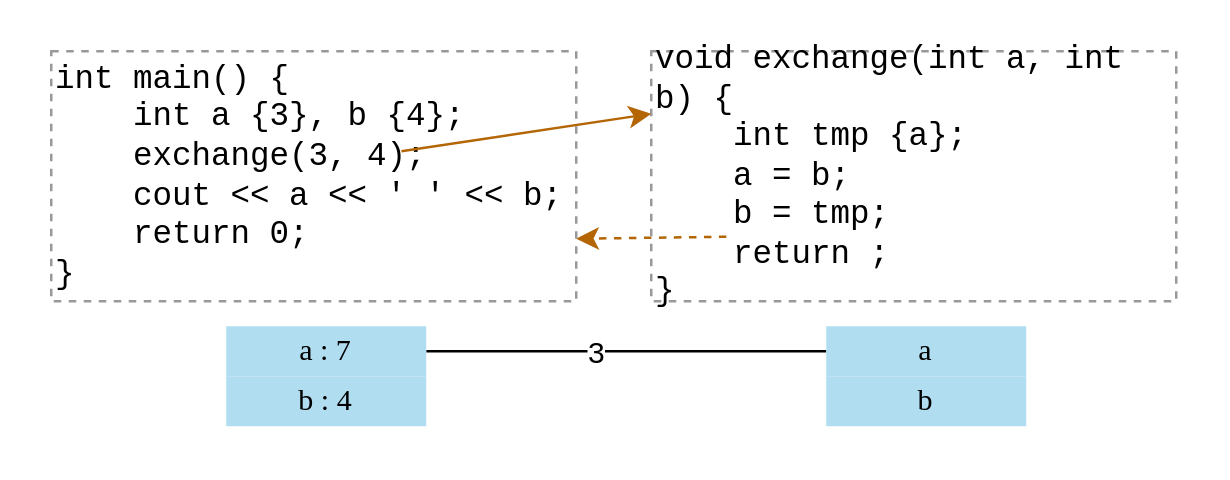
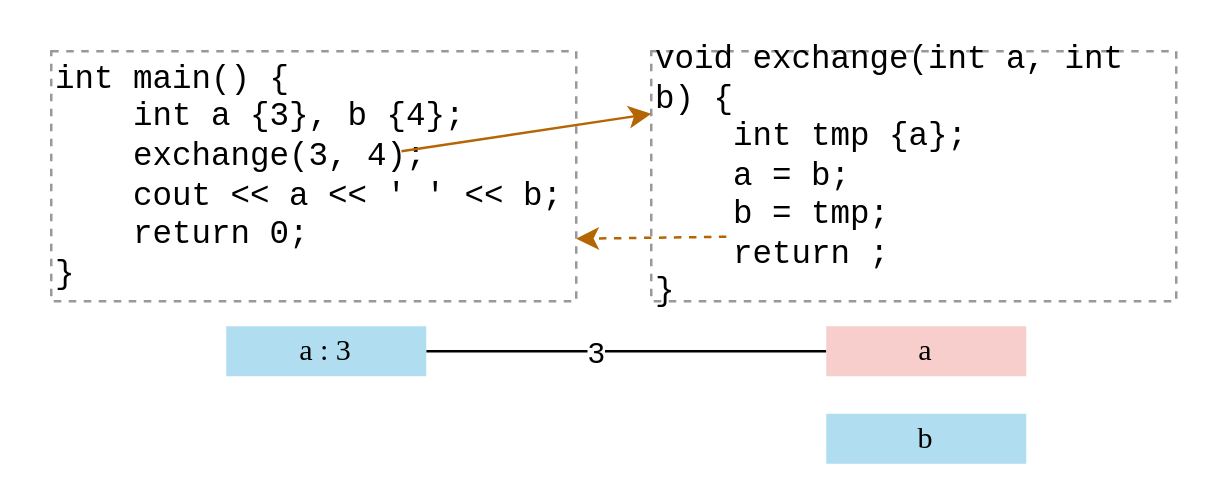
node "a : 7": label "a : 7" -> "a : 3"
node "a": fillcolor #b1ddf0 -> #f8cecc
node "b : 4": removed
node "b": moved (926, 401) -> (926, 439)
